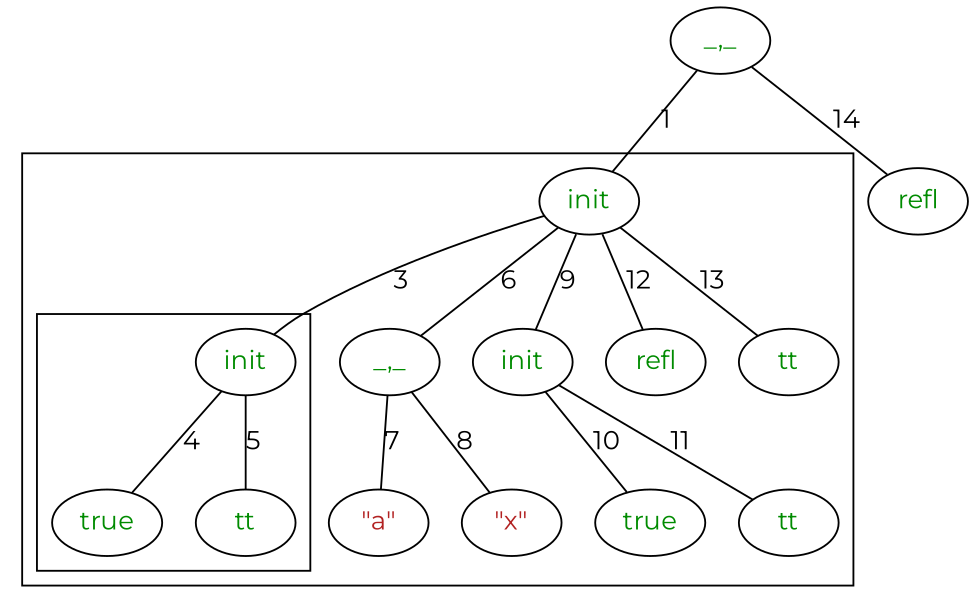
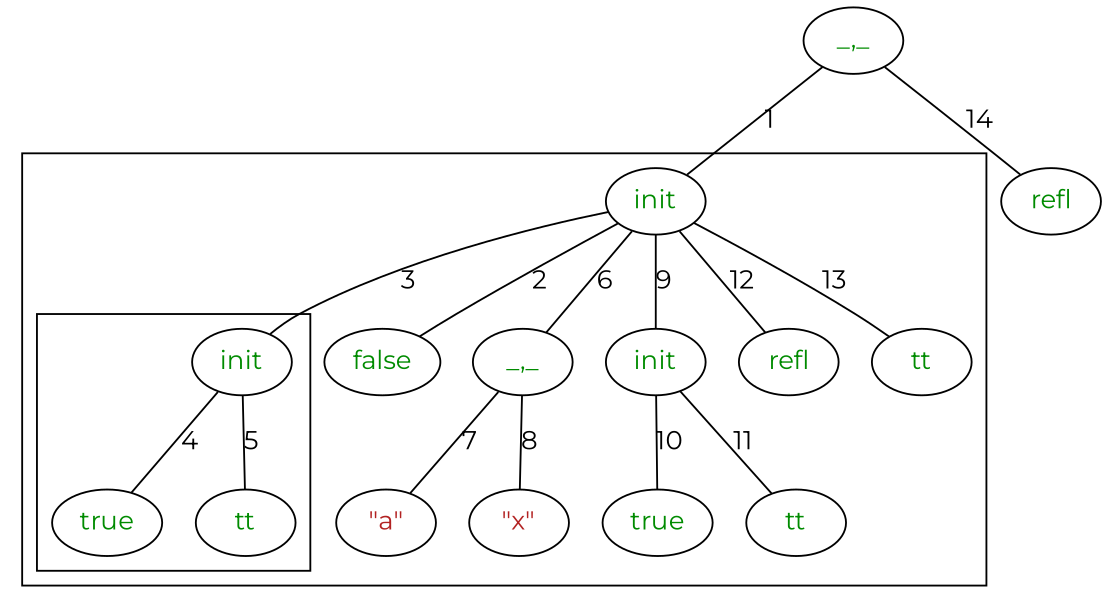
node "false": added
